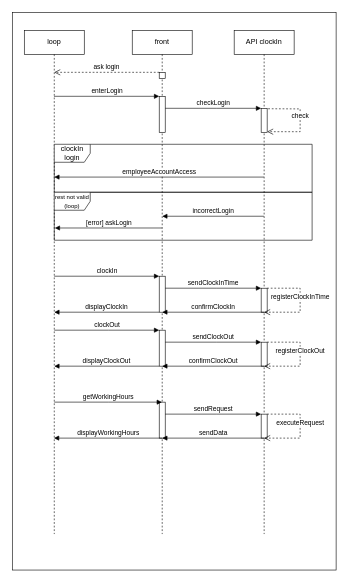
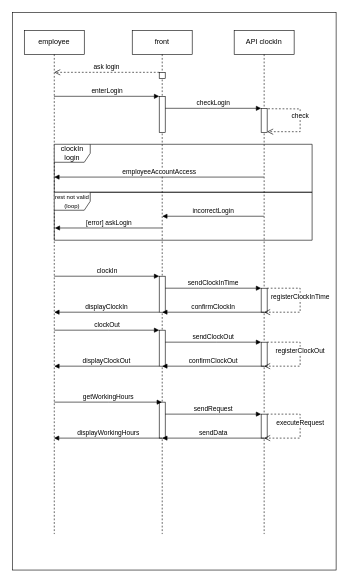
node "loop": label "loop" -> "employee"
